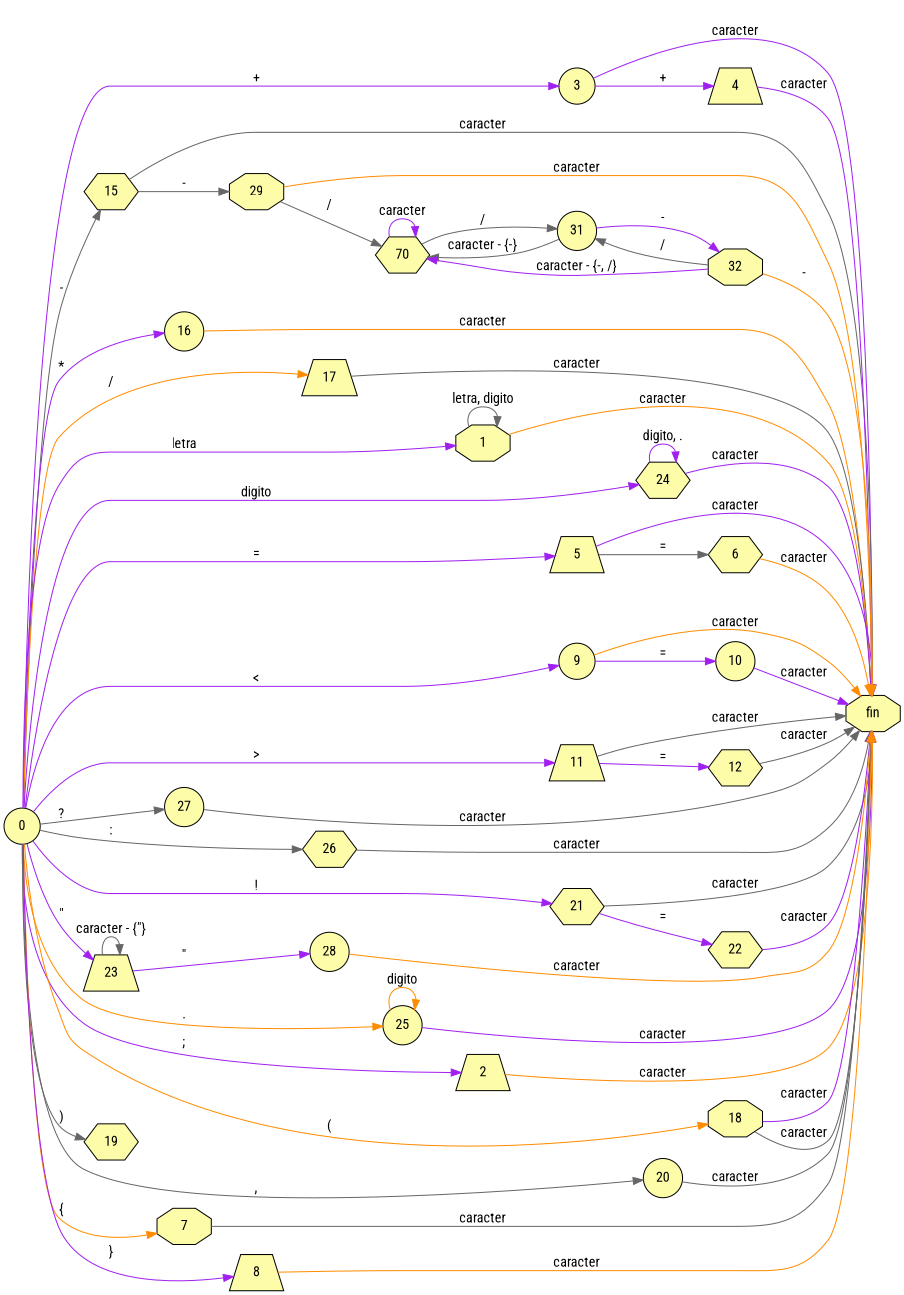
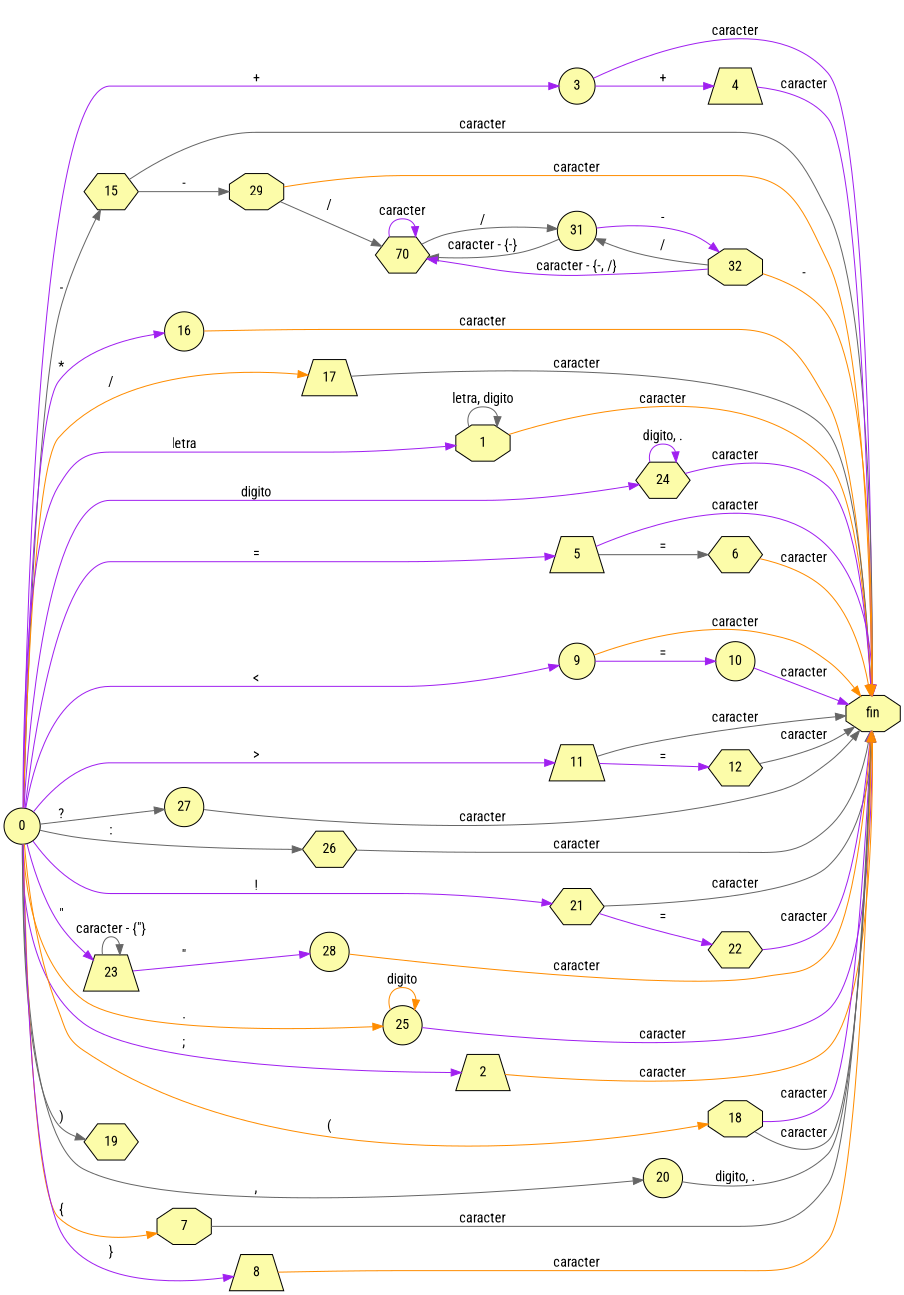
edge "20" -> "fin": label "caracter" -> "digito, ."
